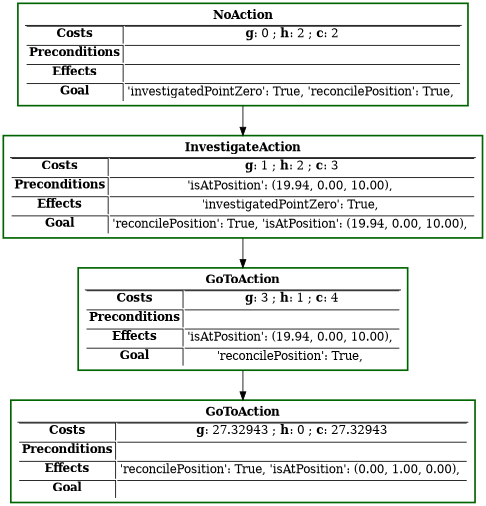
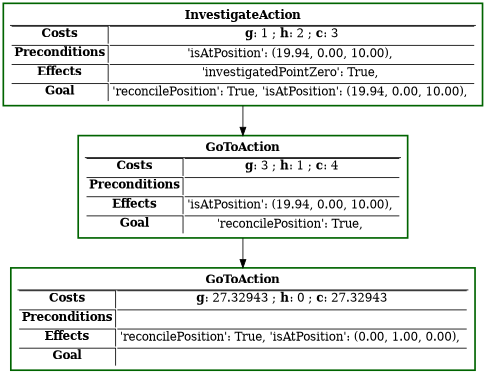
node "NoAction": removed
